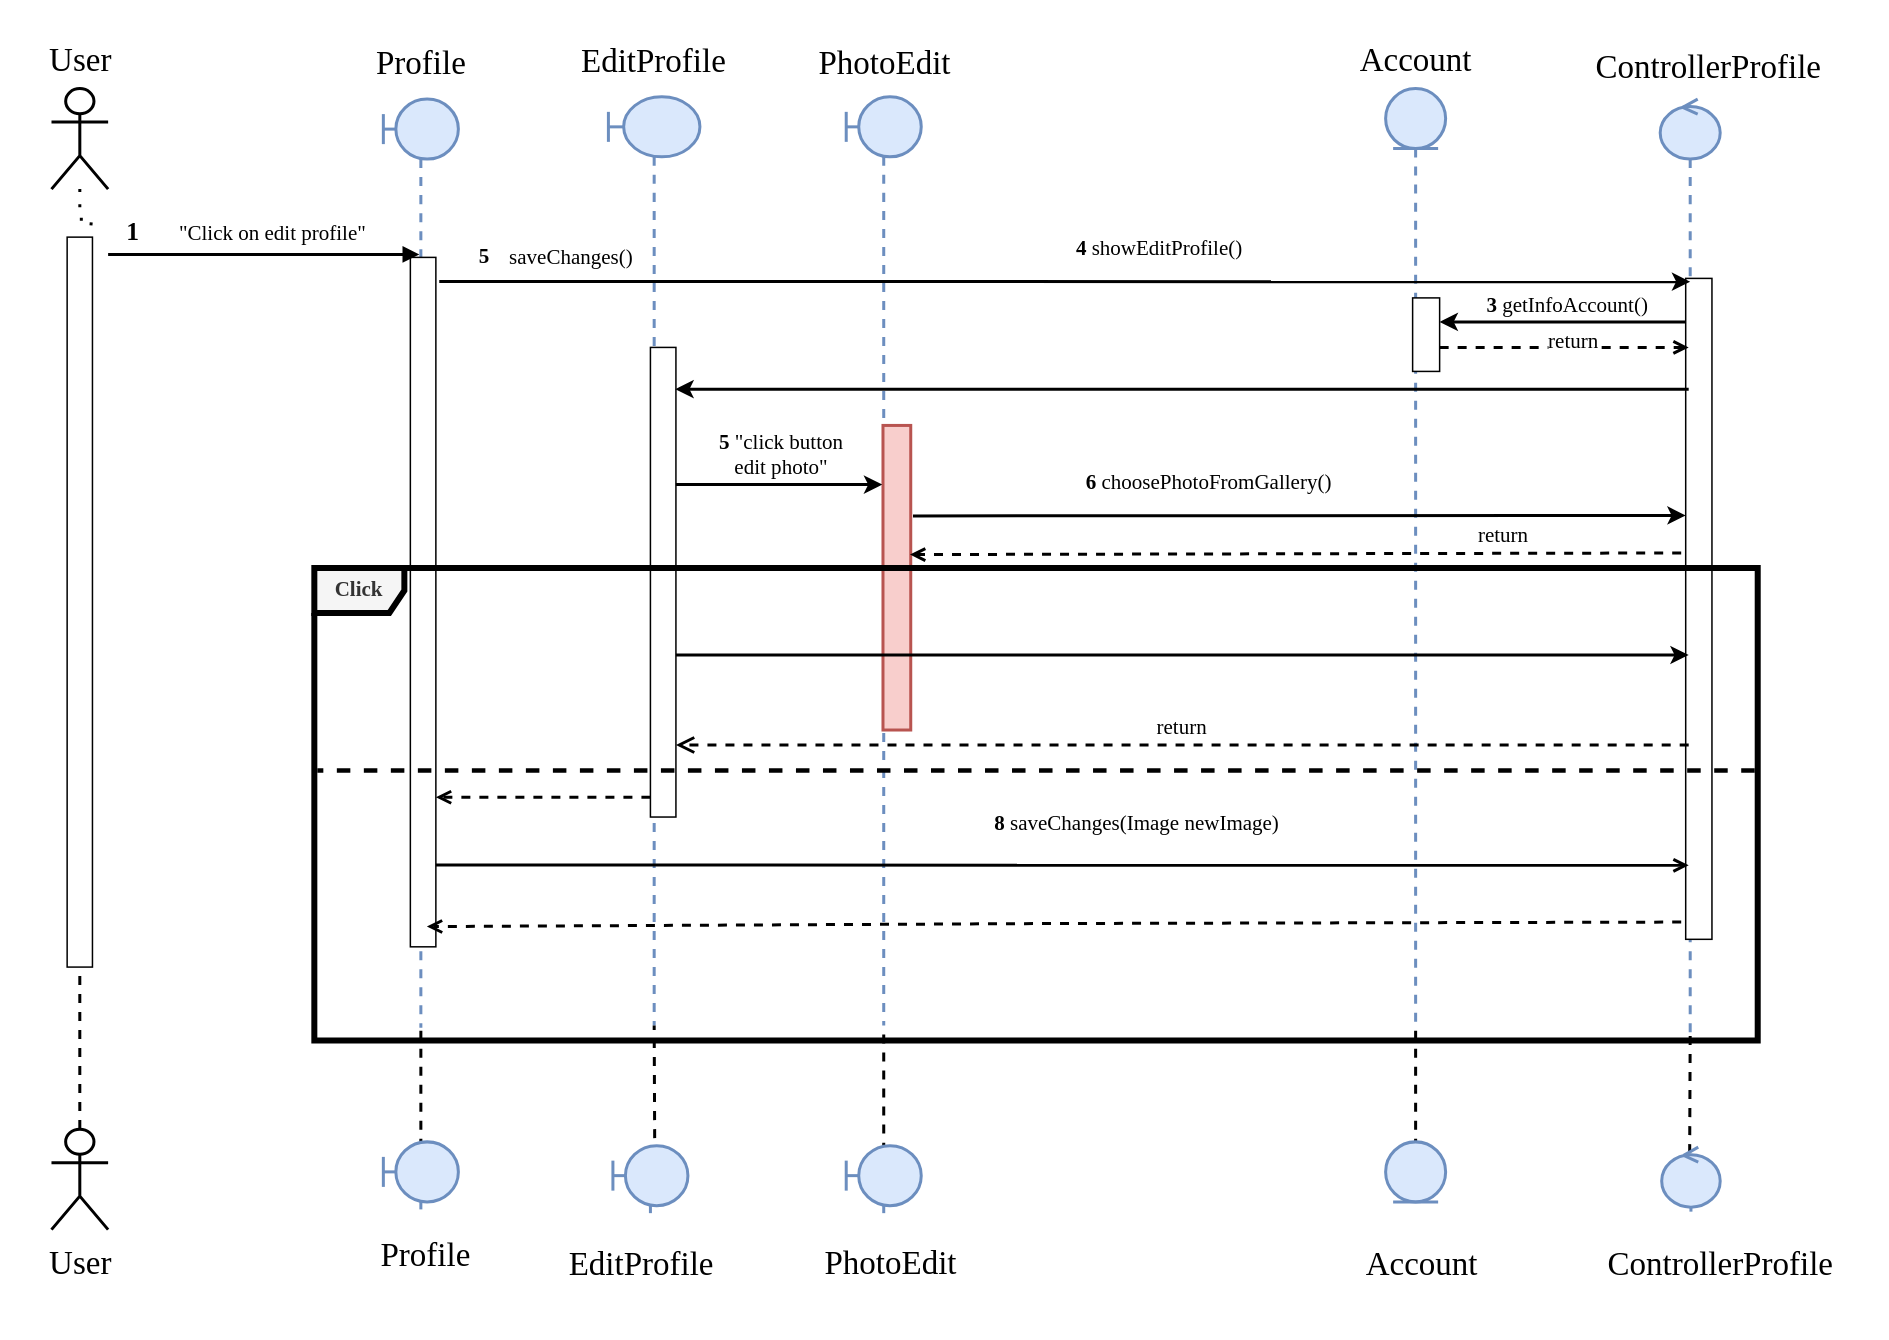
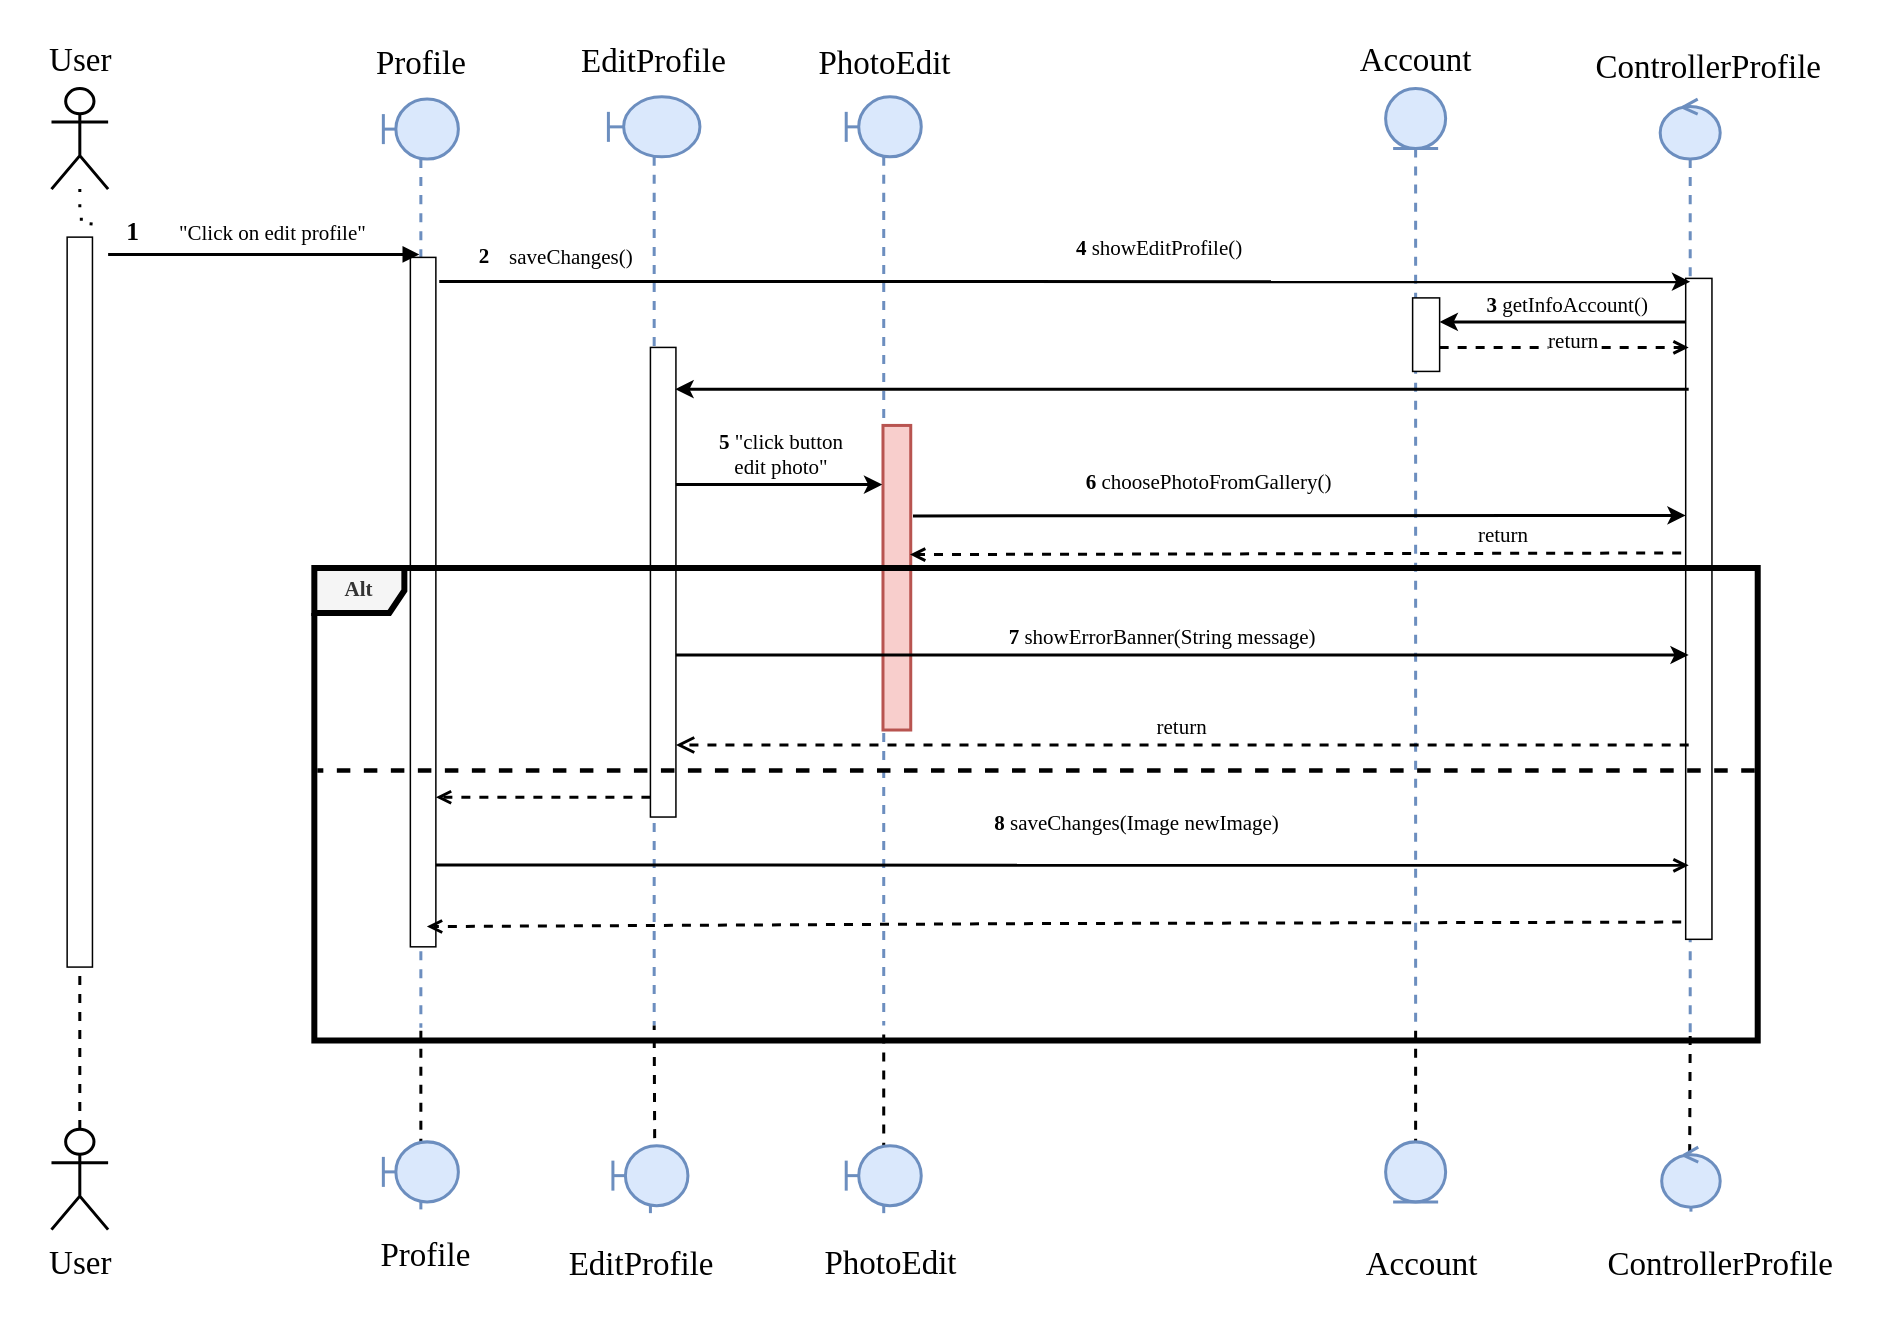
node "5": label "5" -> "2"
node "Click": label "Click" -> "Alt"
node "7 showErrorBanner(String message)": added
